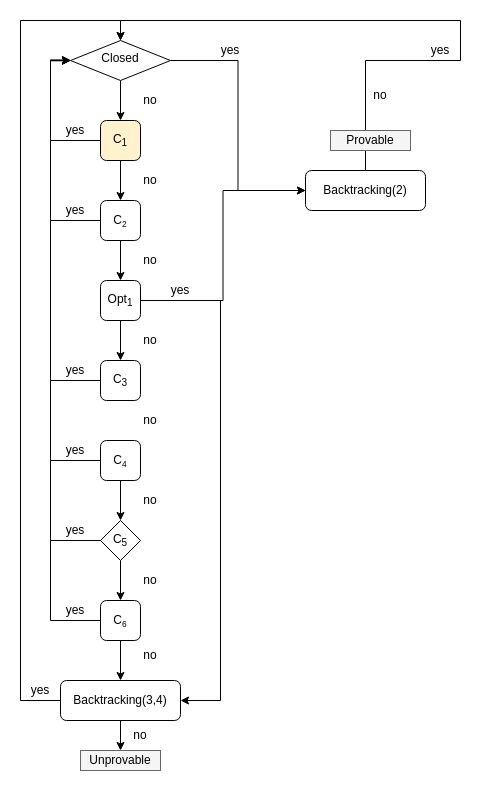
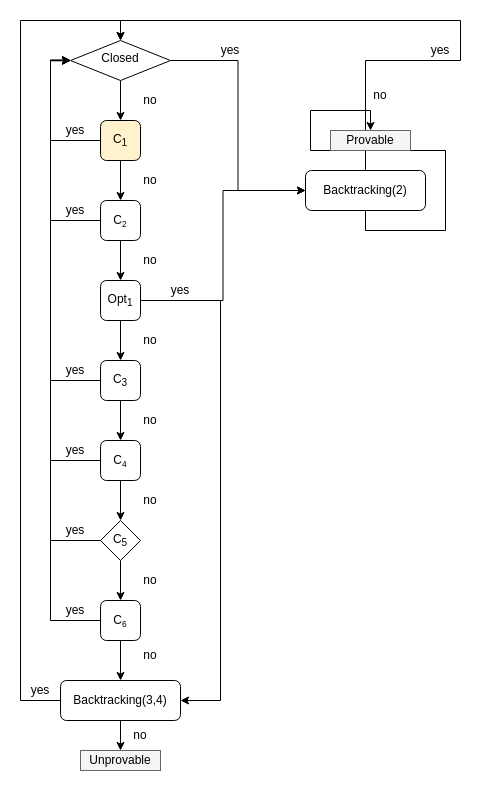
edge "Backtracking(2)" -> "Provable": added
edge "C3" -> "C4": added
